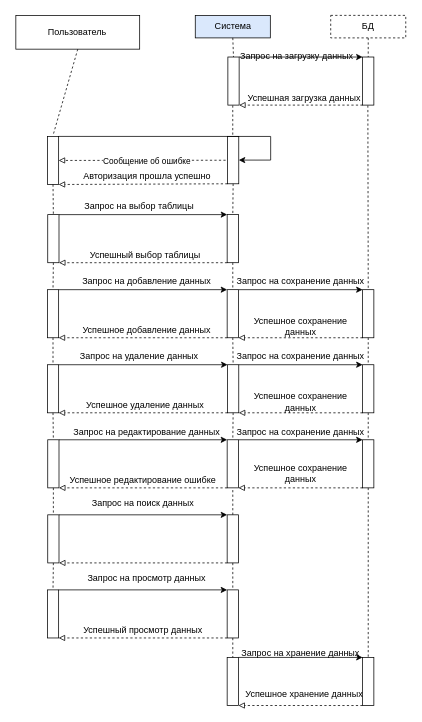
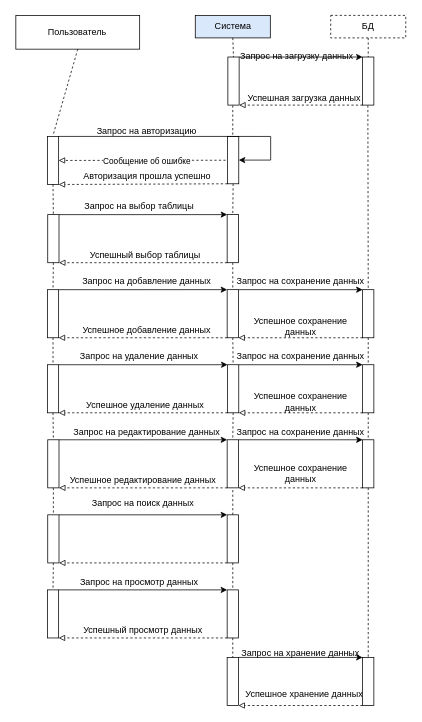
node "Запрос на авторизацию": added
node "Успешное редактирование ошибке": label "Успешное редактирование ошибке" -> "Успешное редактирование данных"
node "Запрос на просмотр данных": moved (147, 578) -> (139, 582)
